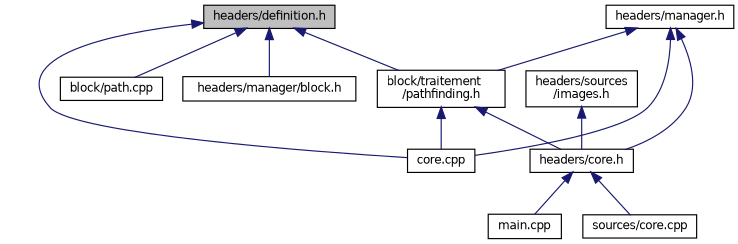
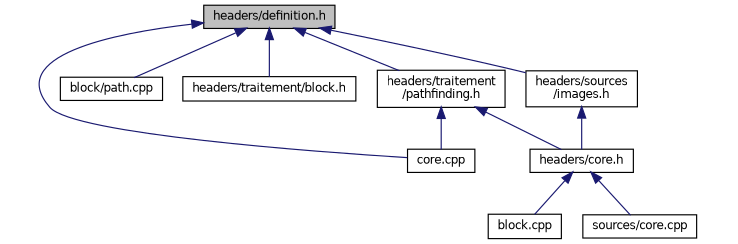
node "headers/manager.h": removed
edge "headers/sources /images.h" -> "headers/definition.h": added
node "headers/manager/block.h": label "headers/manager/block.h" -> "headers/traitement/block.h"
node "block/traitement /pathfinding.h": label "block/traitement /pathfinding.h" -> "headers/traitement /pathfinding.h"
node "main.cpp": label "main.cpp" -> "block.cpp"
